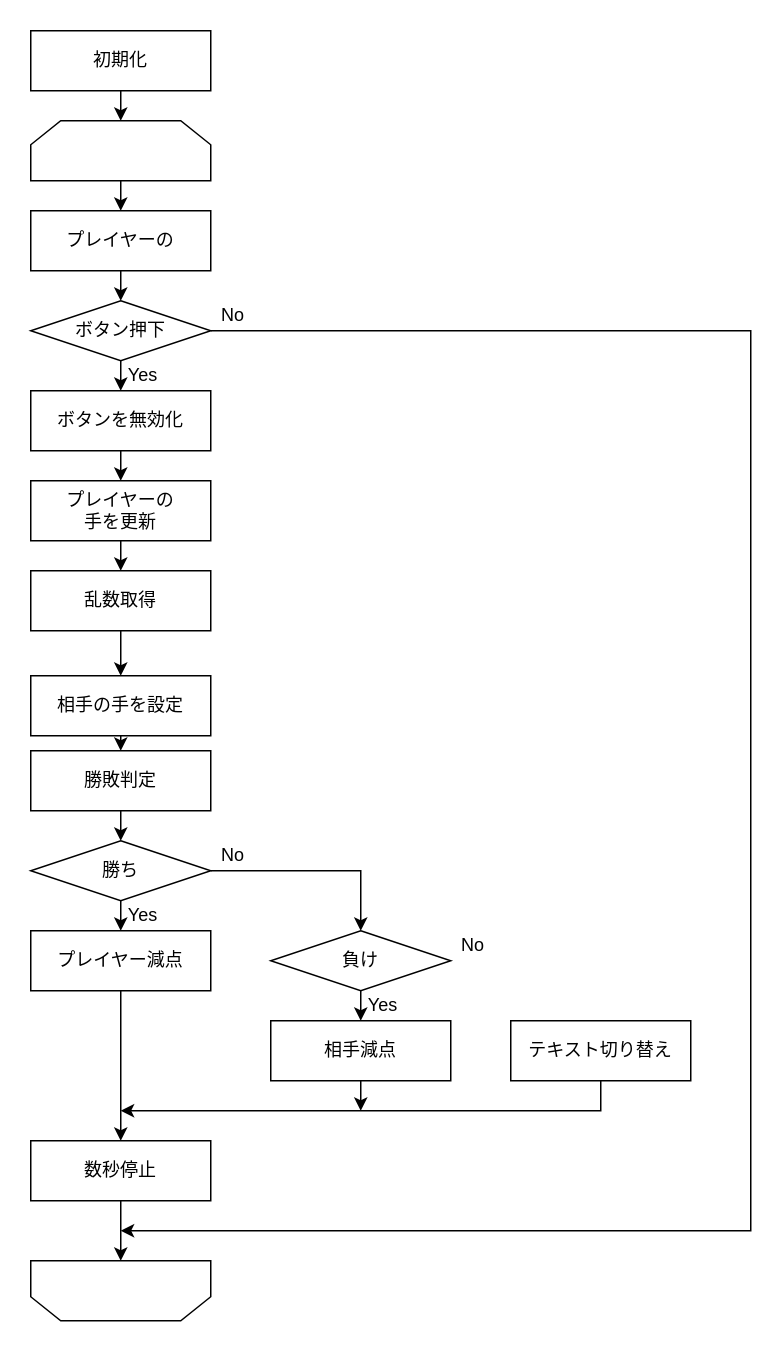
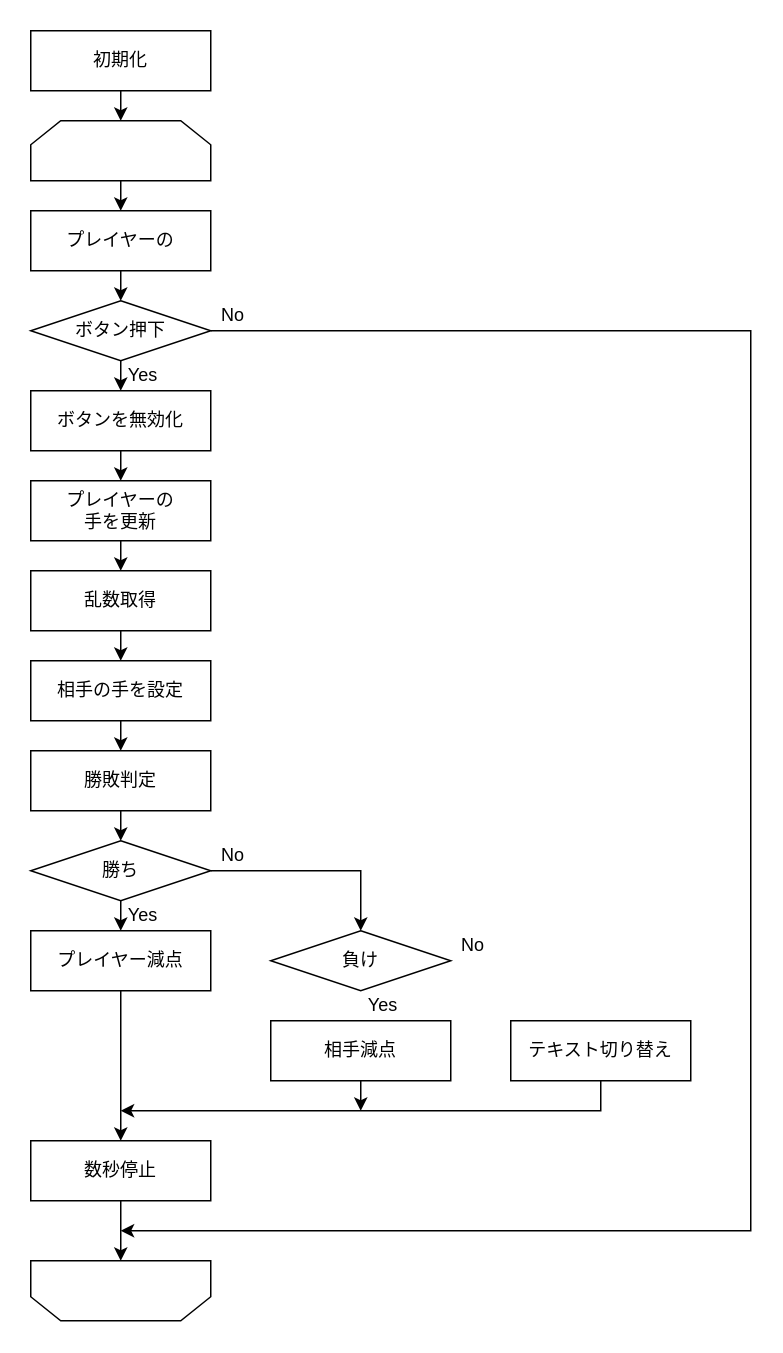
node "相手の手を設定": moved (121, 706) -> (121, 691)
edge "負け" -> "相手減点": removed
